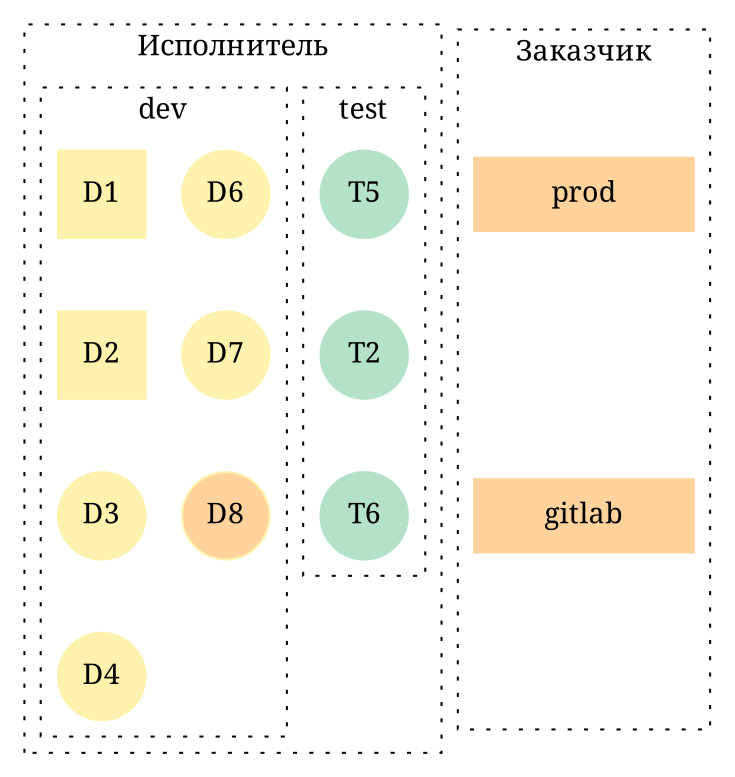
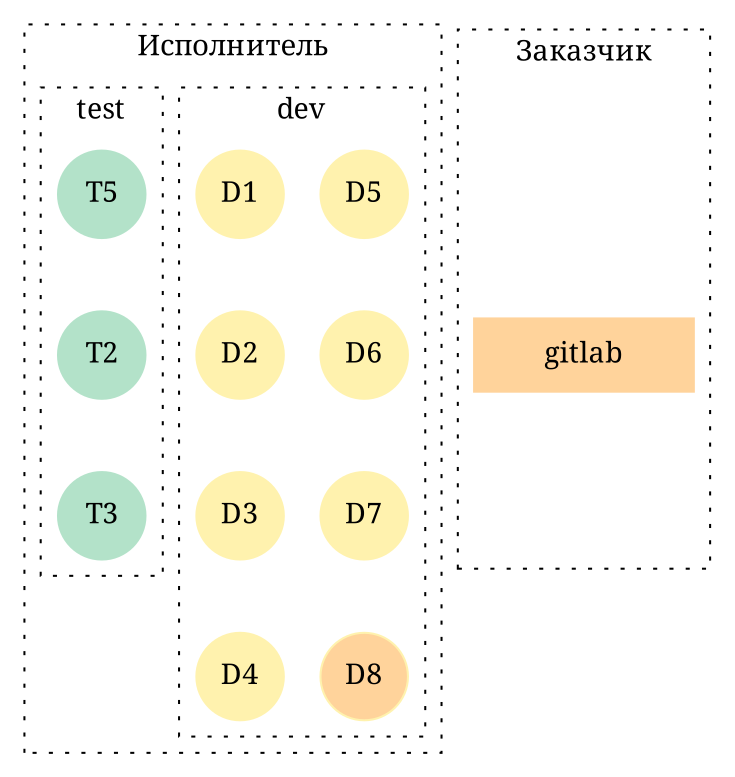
node "D1": shape box -> ellipse
node "D5": added
node "prod": removed
node "D2": shape box -> ellipse
node "T6": label "T6" -> "T3"
